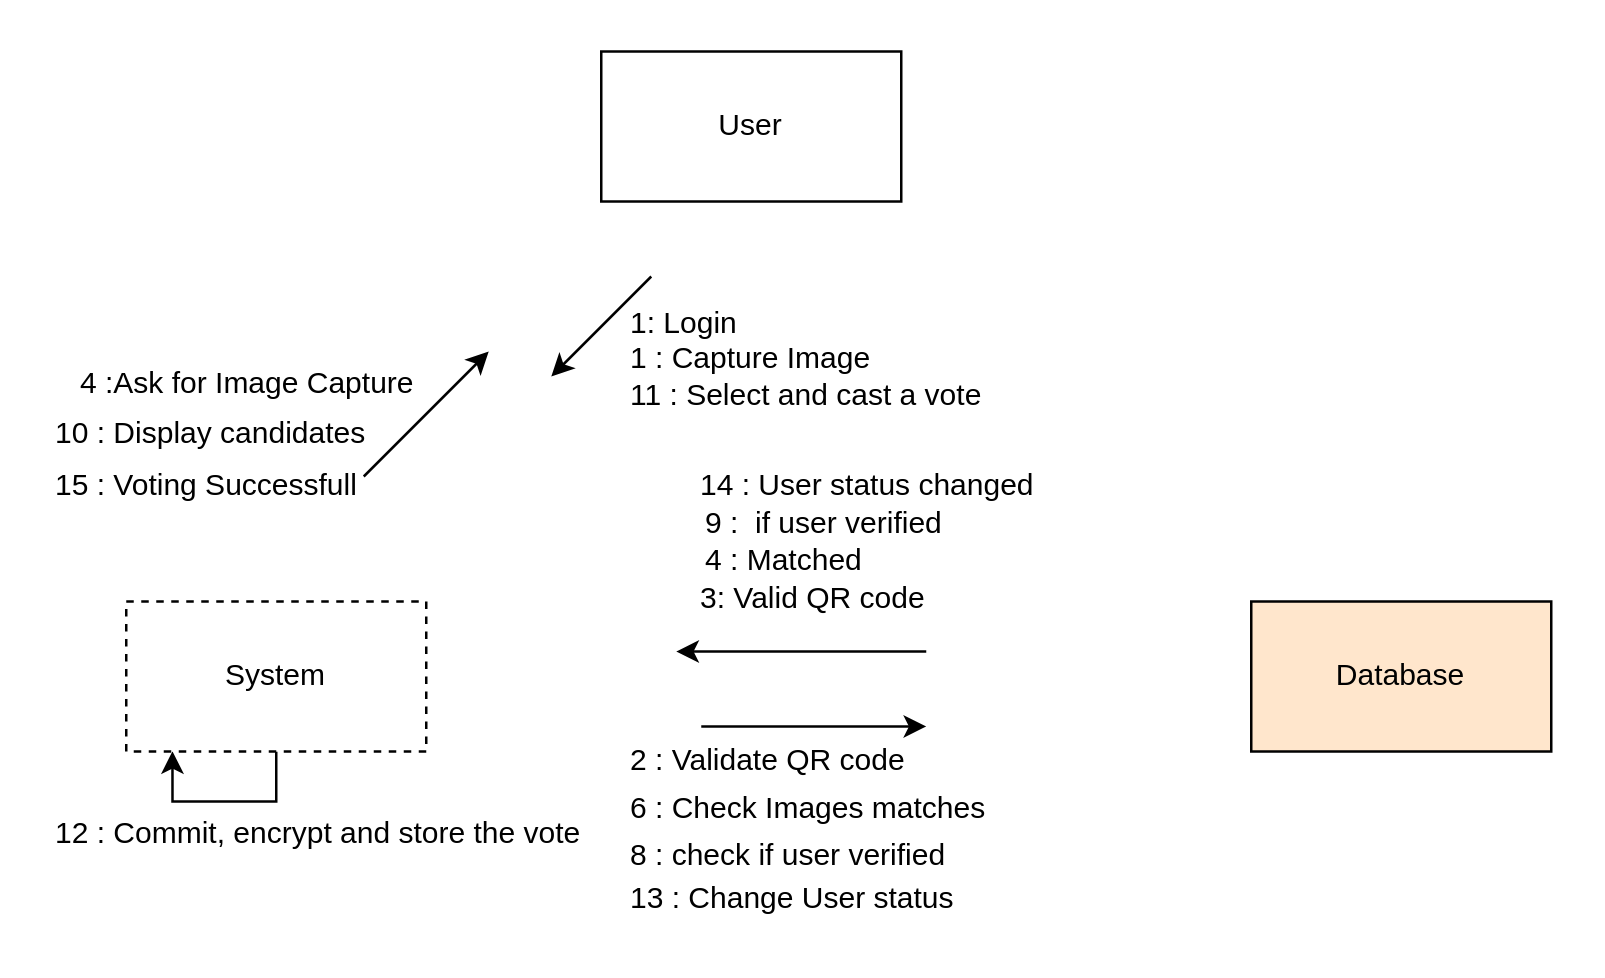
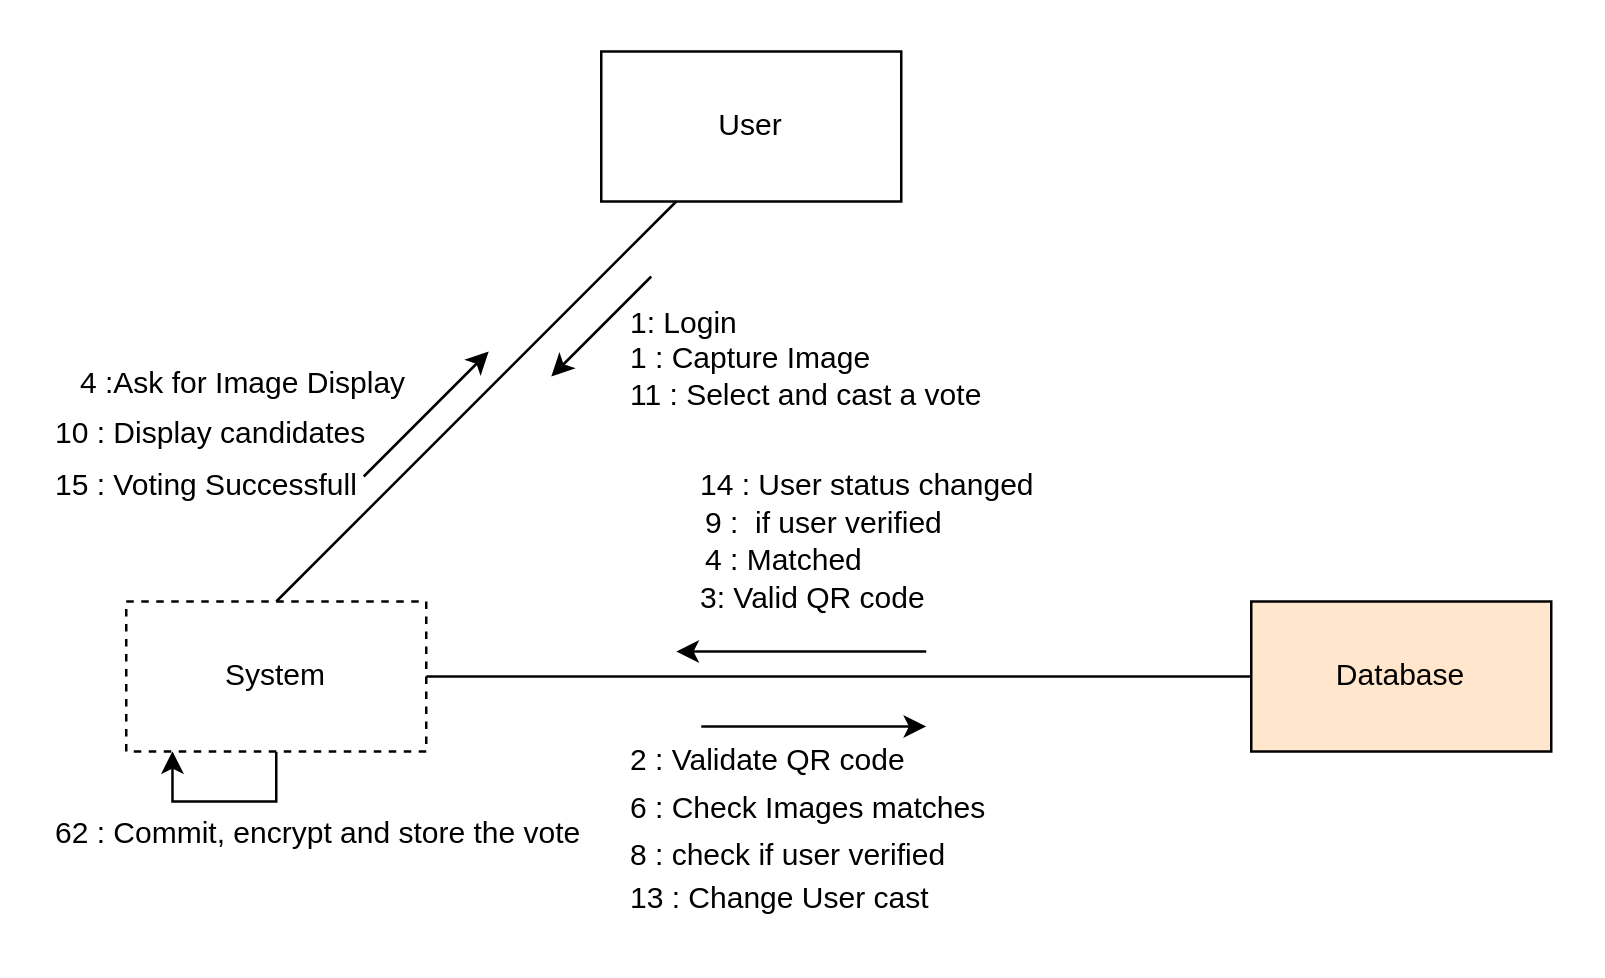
node "4 :Ask for Image Capture": label "4 :Ask for Image Capture" -> "4 :Ask for Image Display"
edge "User" -- "System": added
edge "System" -- "Database": added
node "12 : Commit, encrypt and store the vote": label "12 : Commit, encrypt and store the vote" -> "62 : Commit, encrypt and store the vote"
node "13 : Change User status": label "13 : Change User status" -> "13 : Change User cast"
